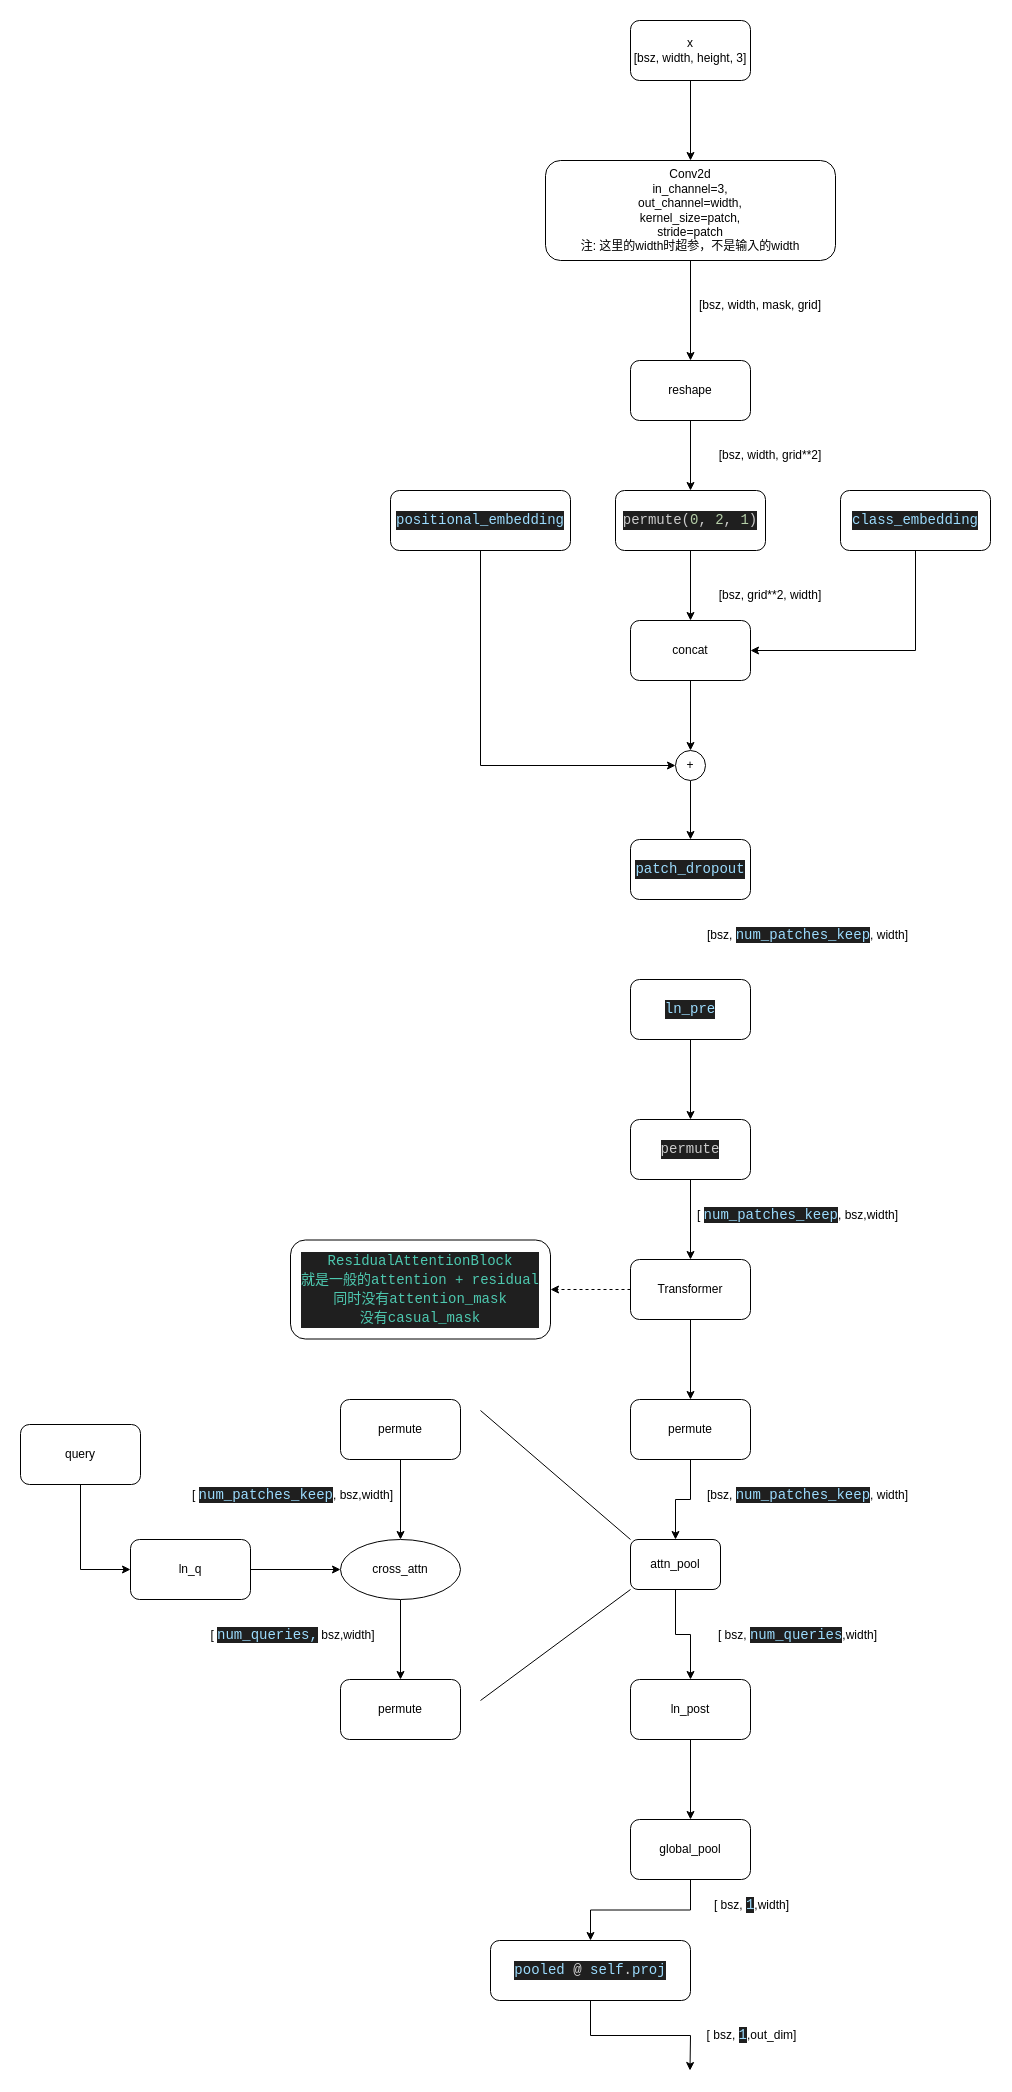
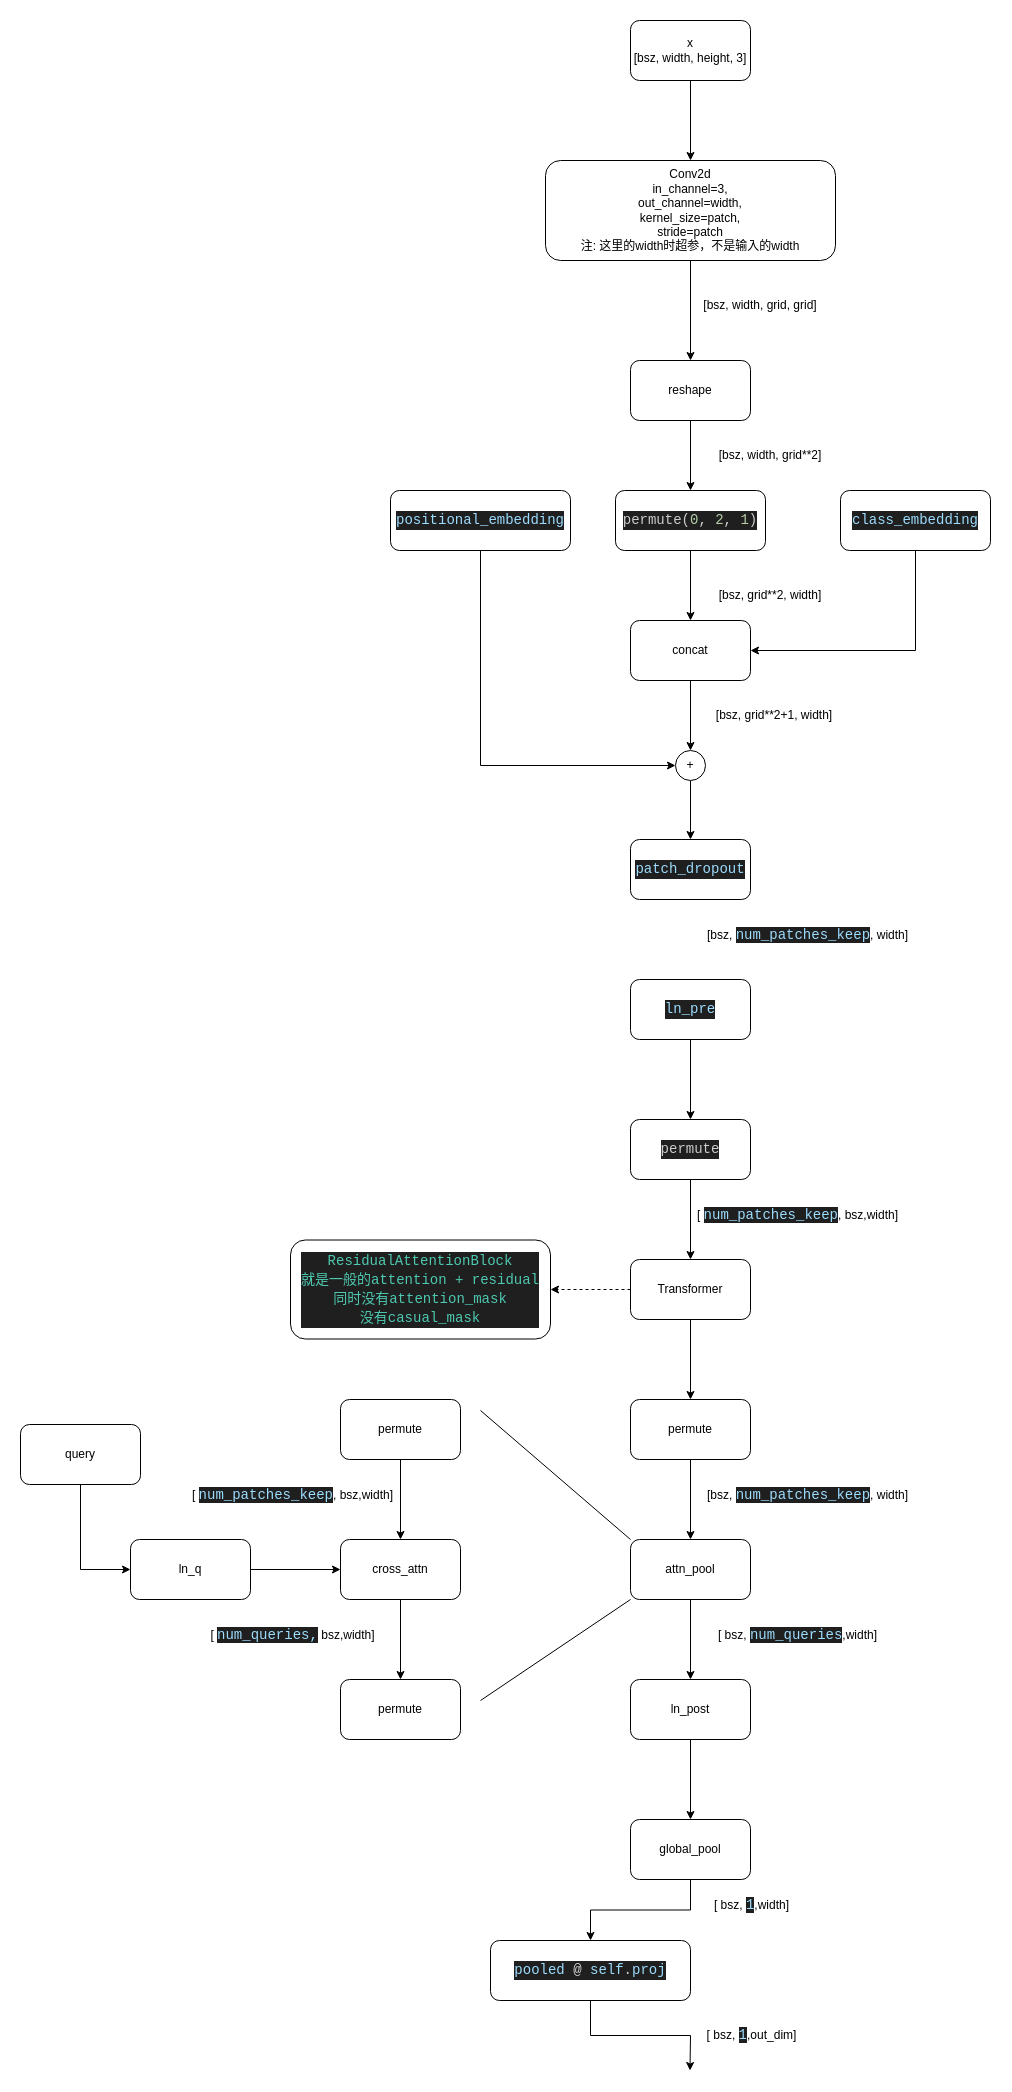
node "[bsz, width, mask, grid]": label "[bsz, width, mask, grid]" -> "[bsz, width, grid, grid]"
node "[bsz, grid**2+1, width]": added
node "attn_pool": size 90x50 -> 120x60
node "cross_attn": shape ellipse -> rounded rectangle
